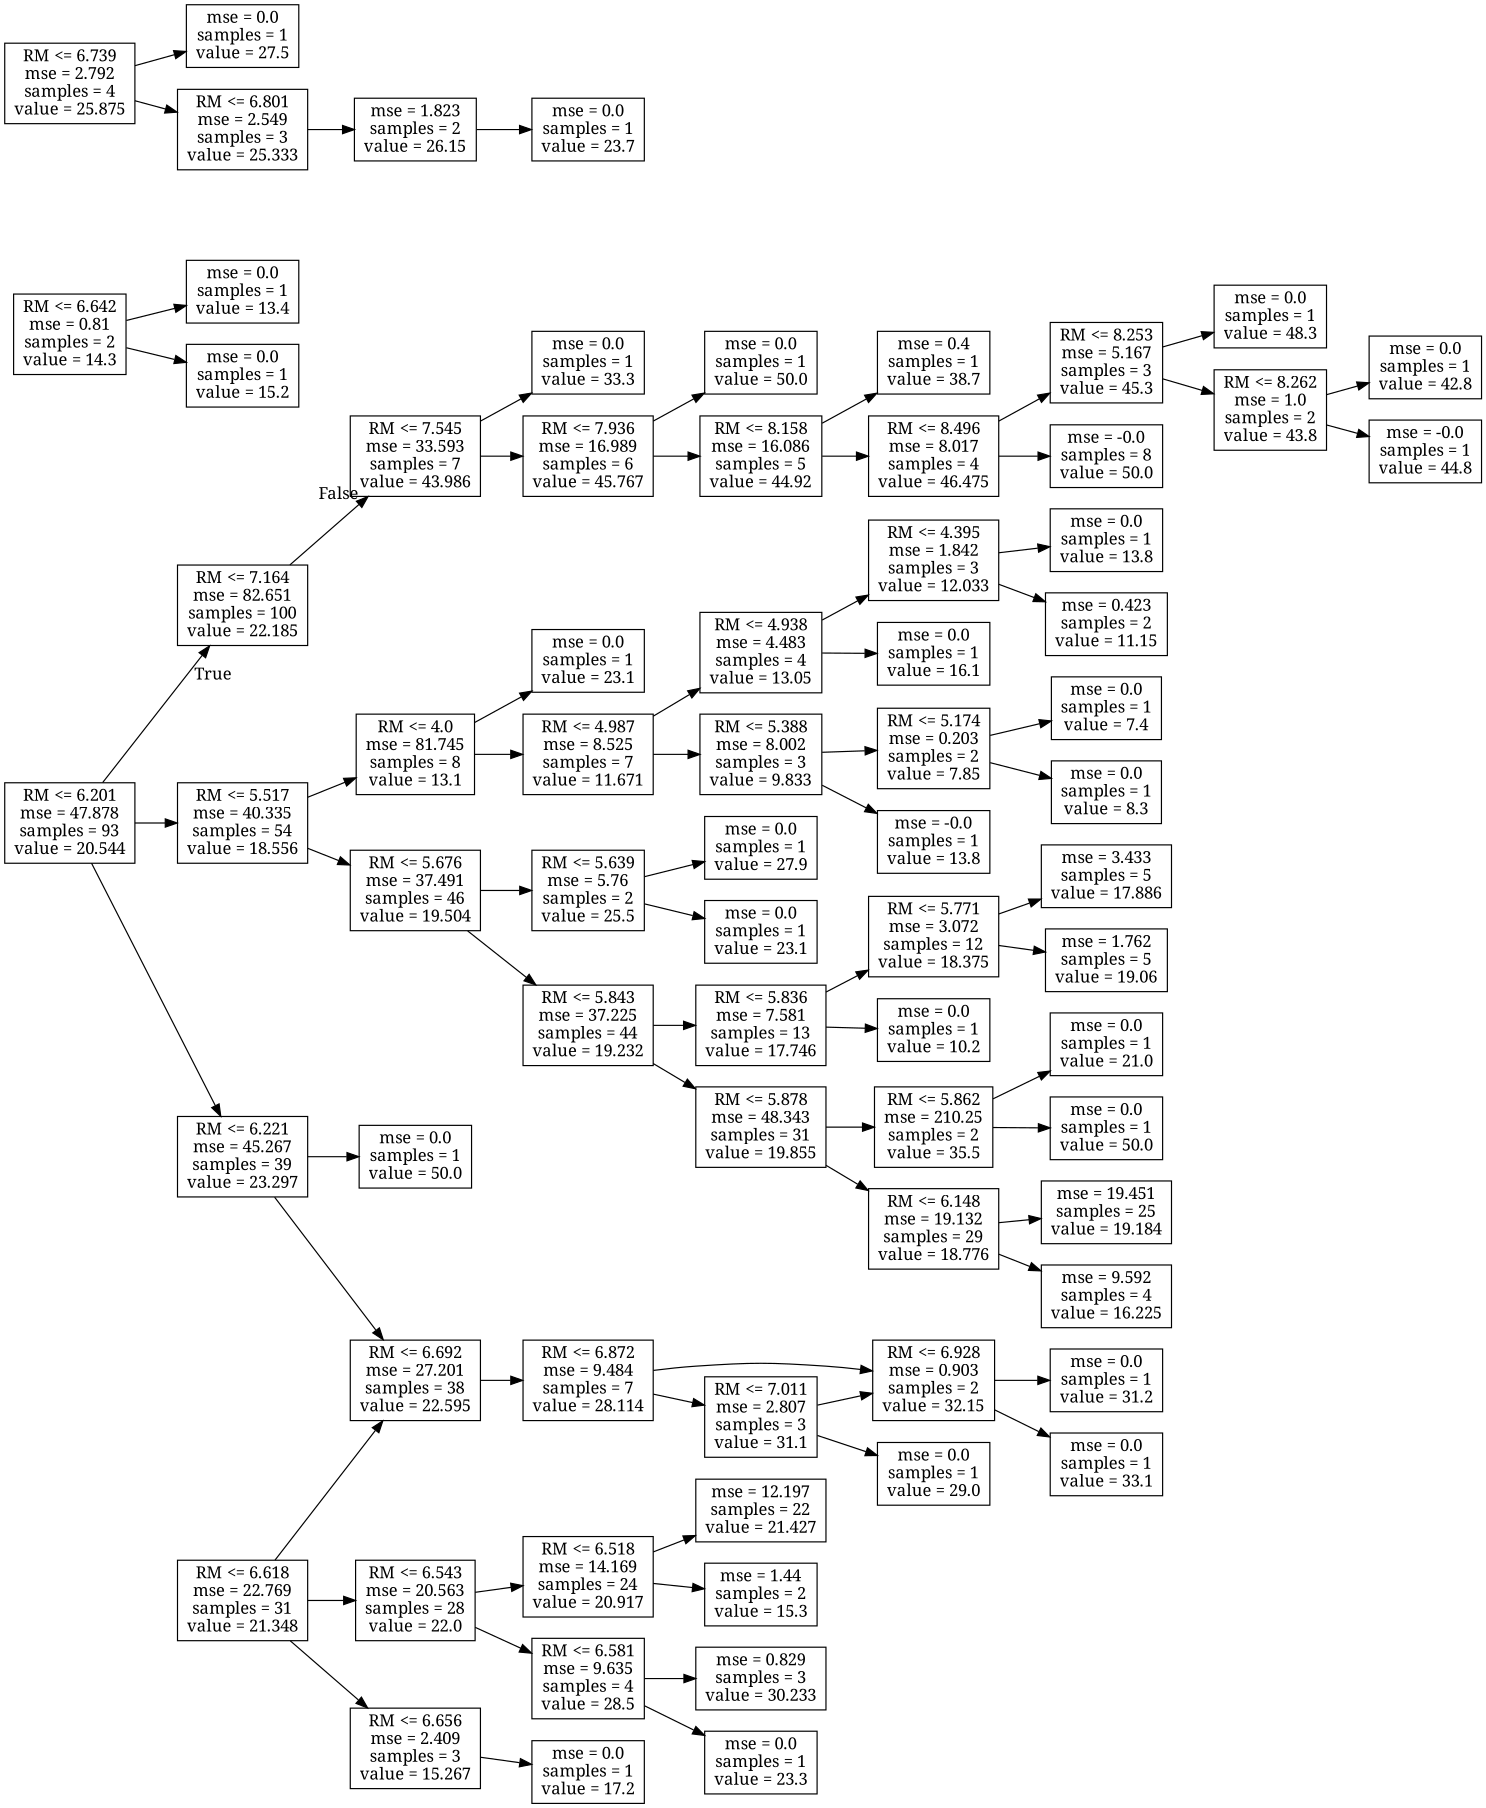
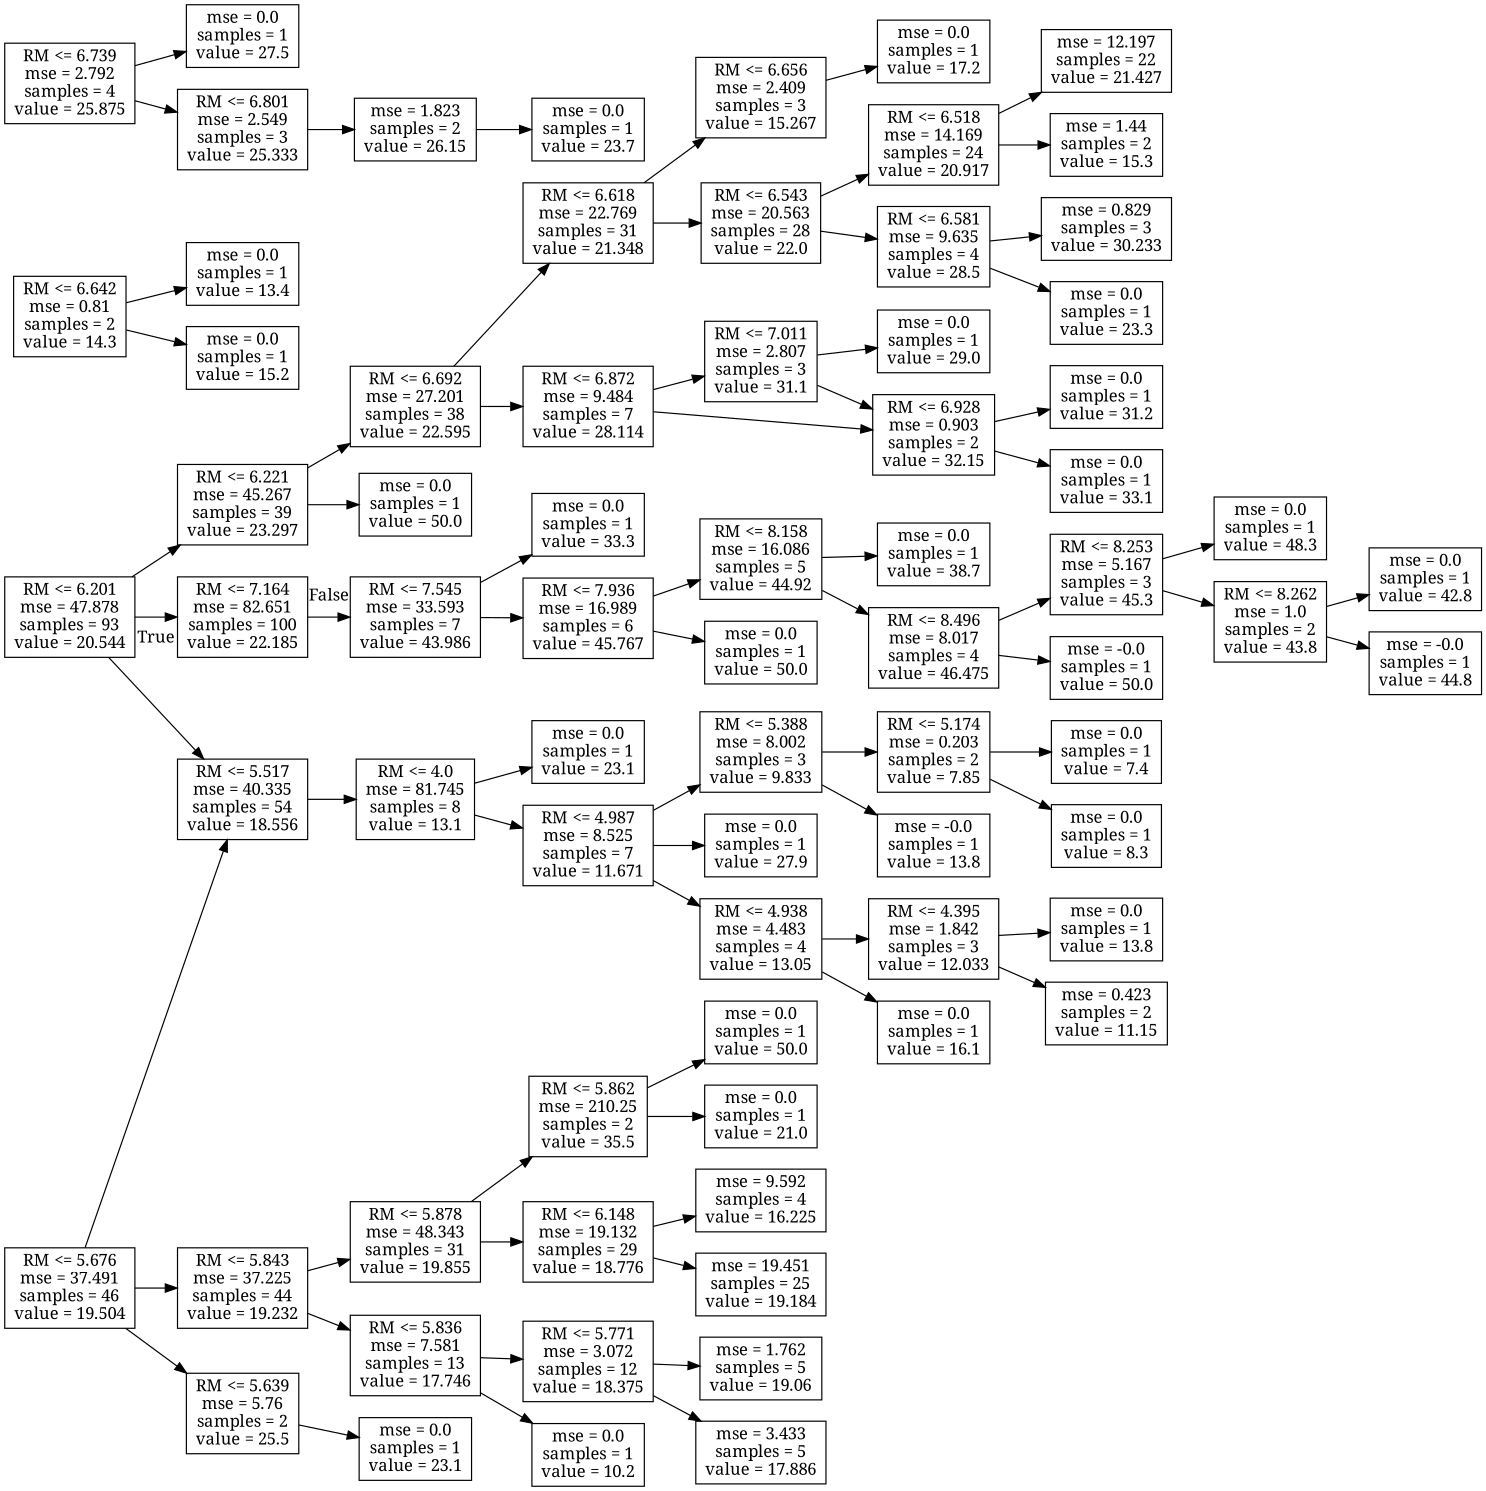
node "mse = 0.4 samples = 1 value = 38.7": label "mse = 0.4 samples = 1 value = 38.7" -> "mse = 0.0 samples = 1 value = 38.7"
node "mse = -0.0 samples = 8 value = 50.0": label "mse = -0.0 samples = 8 value = 50.0" -> "mse = -0.0 samples = 1 value = 50.0"
edge "RM <= 5.517 mse = 40.335 samples = 54 value = 18.556" -> "RM <= 5.676 mse = 37.491 samples = 46 value = 19.504": reversed
edge "RM <= 5.639 mse = 5.76 samples = 2 value = 25.5" -> "mse = 0.0 samples = 1 value = 27.9": now "RM <= 4.987 mse = 8.525 samples = 7 value = 11.671" -> "mse = 0.0 samples = 1 value = 27.9"
edge "RM <= 6.618 mse = 22.769 samples = 31 value = 21.348" -> "RM <= 6.692 mse = 27.201 samples = 38 value = 22.595": reversed
